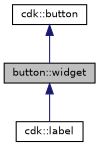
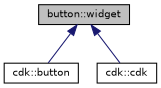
edge "button::widget" -> "cdk::button": reversed
node "cdk::label": label "cdk::label" -> "cdk::cdk"
